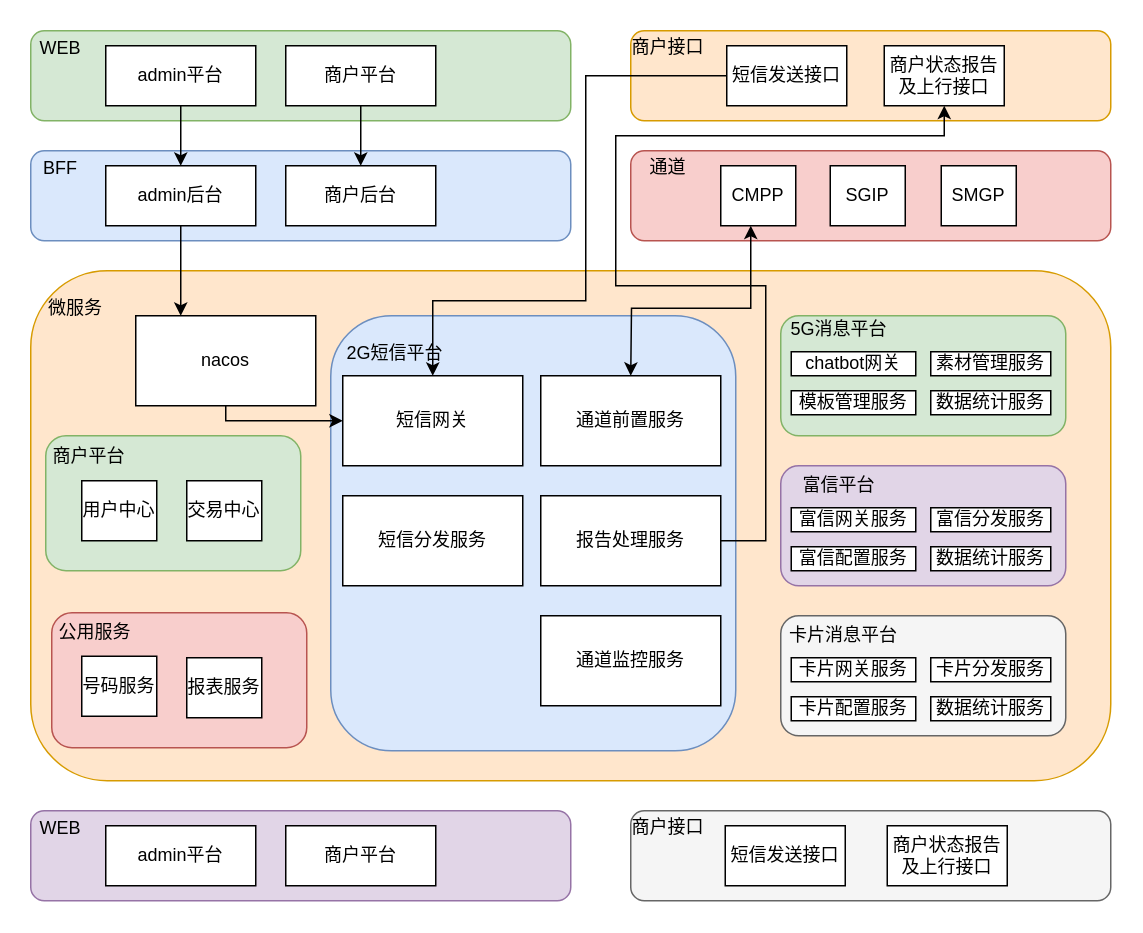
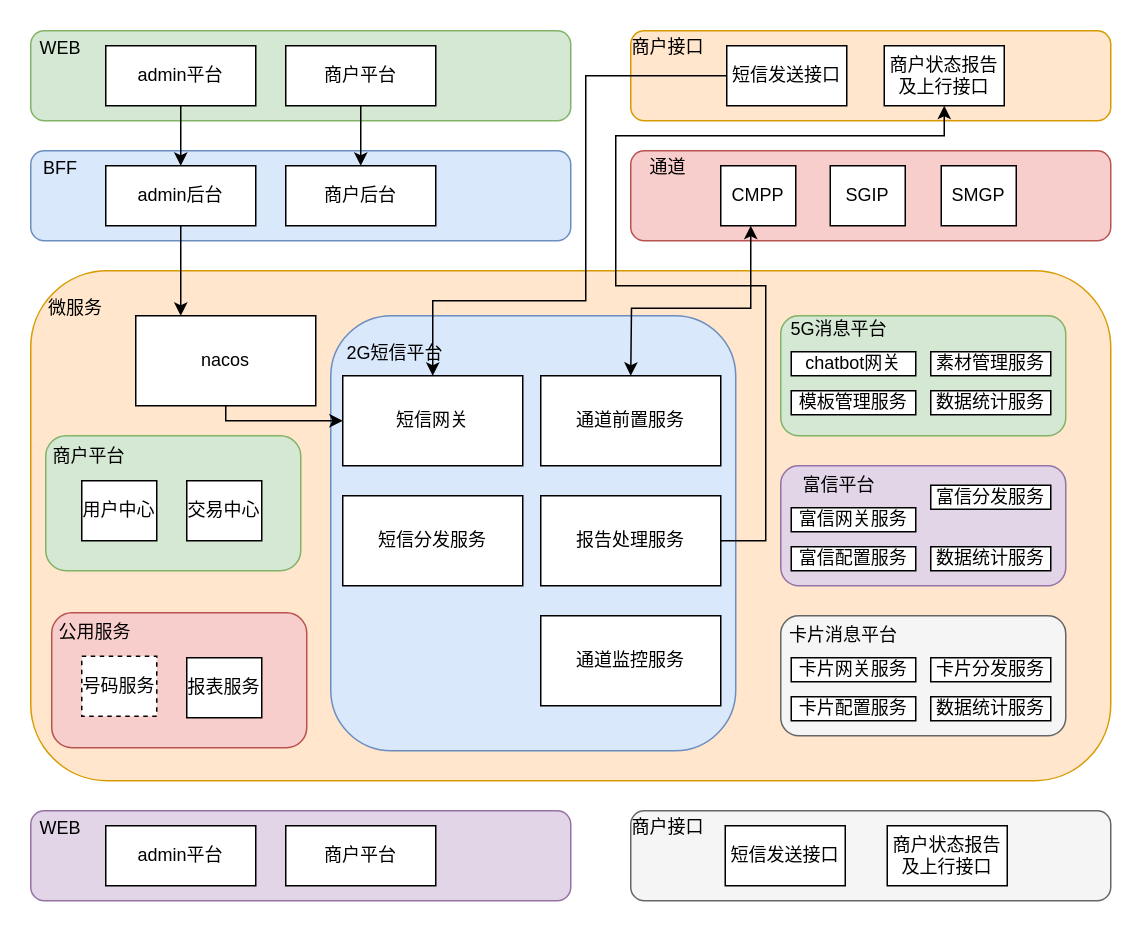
node "富信分发服务": moved (991, 520) -> (991, 497)
node "号码服务": style solid -> dashed
